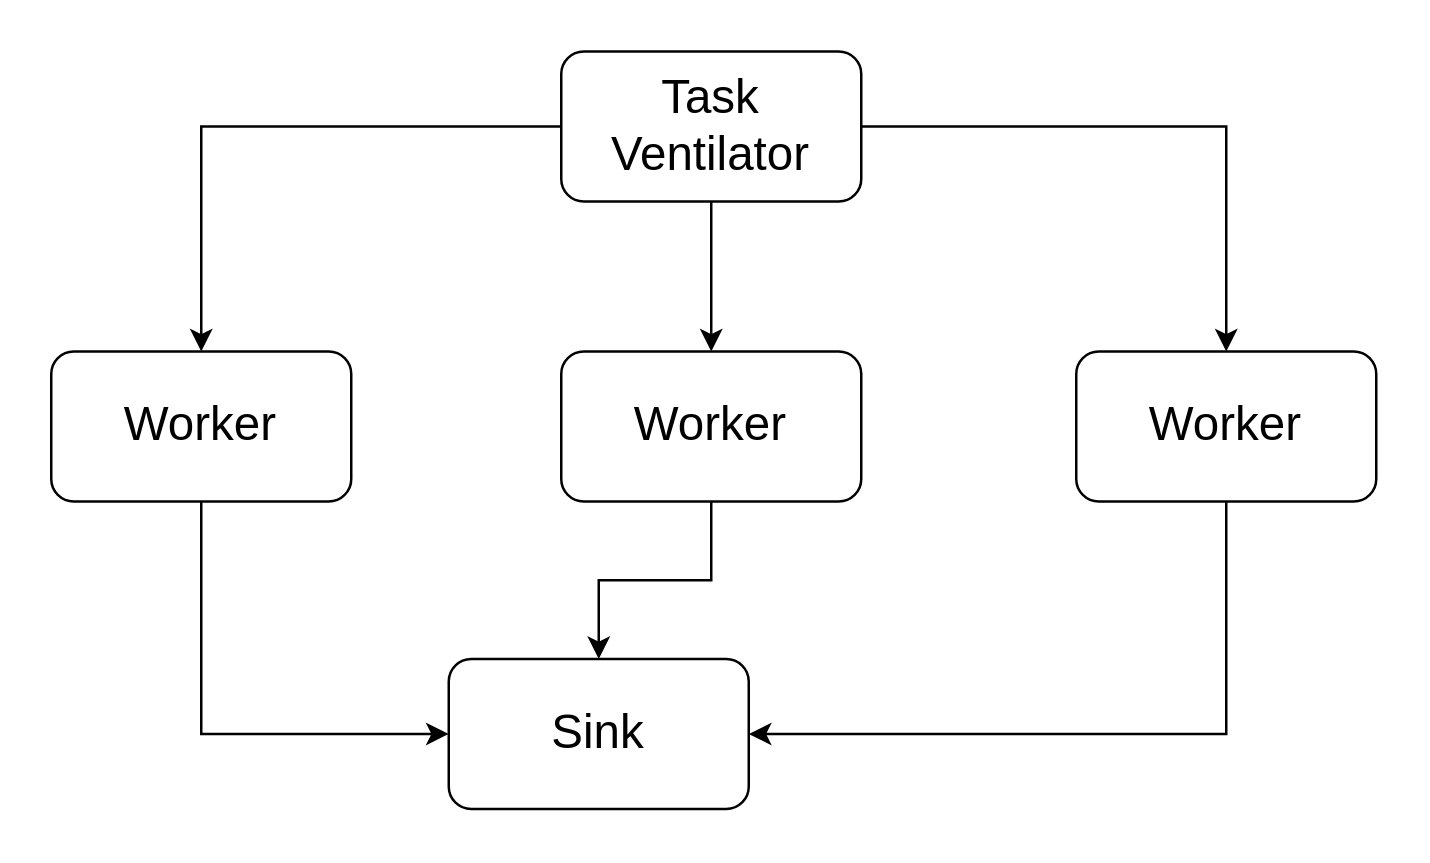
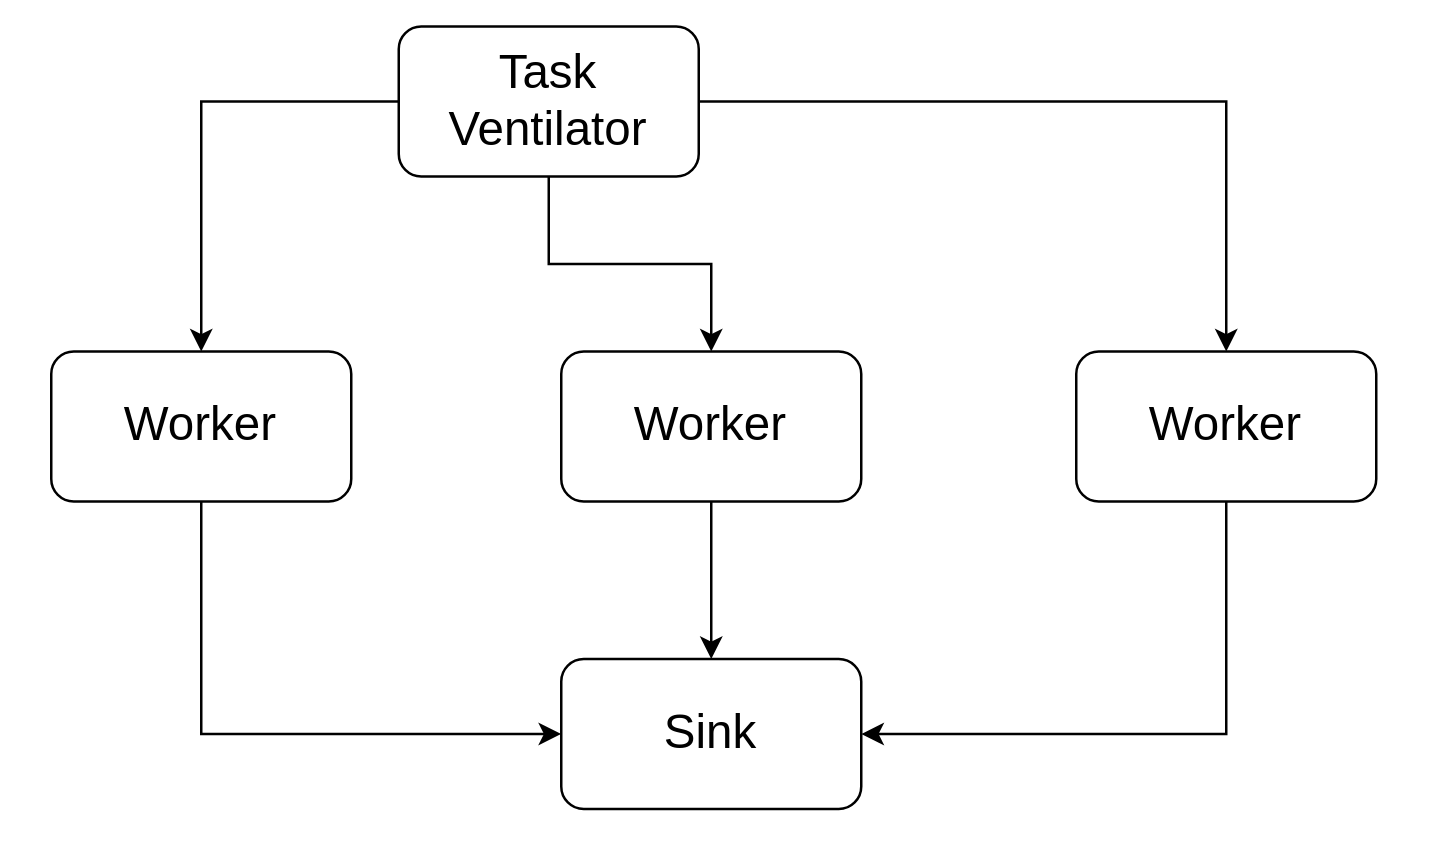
node "Task Ventilator": moved (711, 126) -> (549, 101)
node "Sink": moved (599, 734) -> (711, 734)
